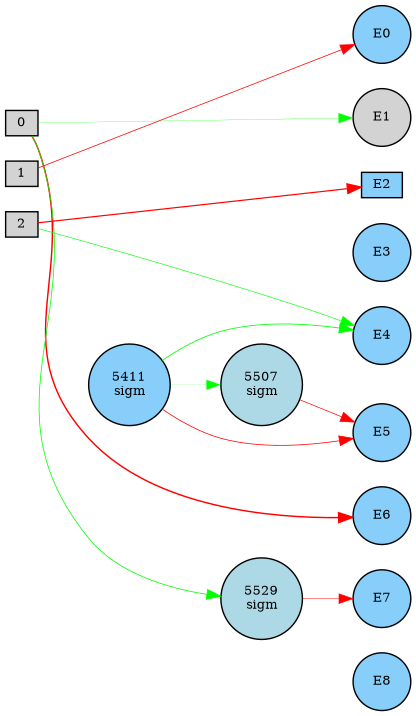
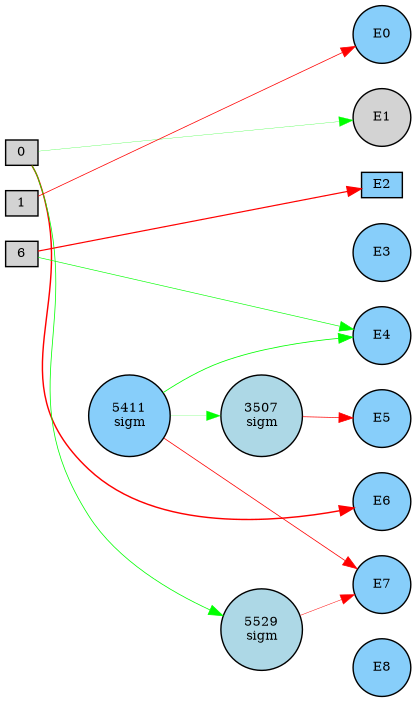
node "2": label "2" -> "6"
node "5507 sigm": label "5507 sigm" -> "3507 sigm"
edge "5411 sigm" -> "E5": now "5411 sigm" -> "E7"
